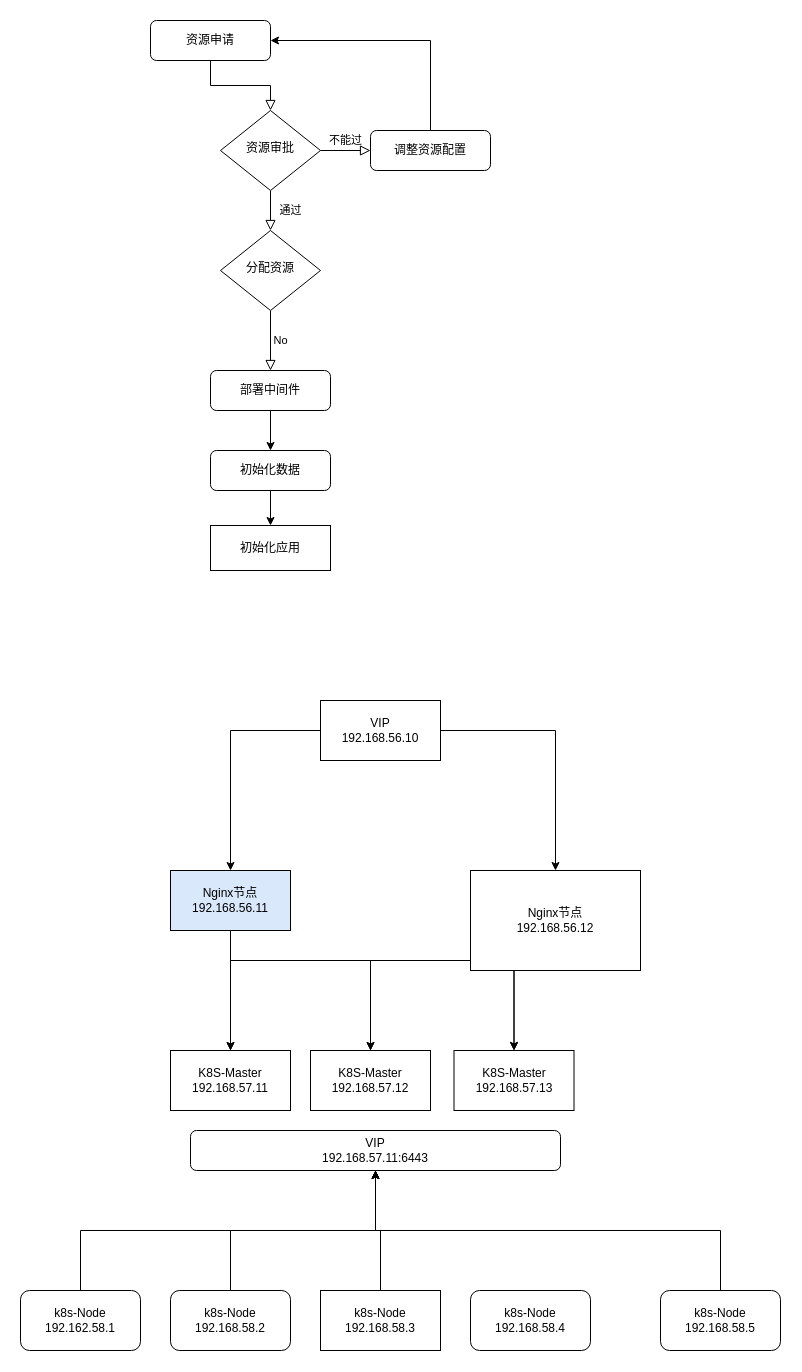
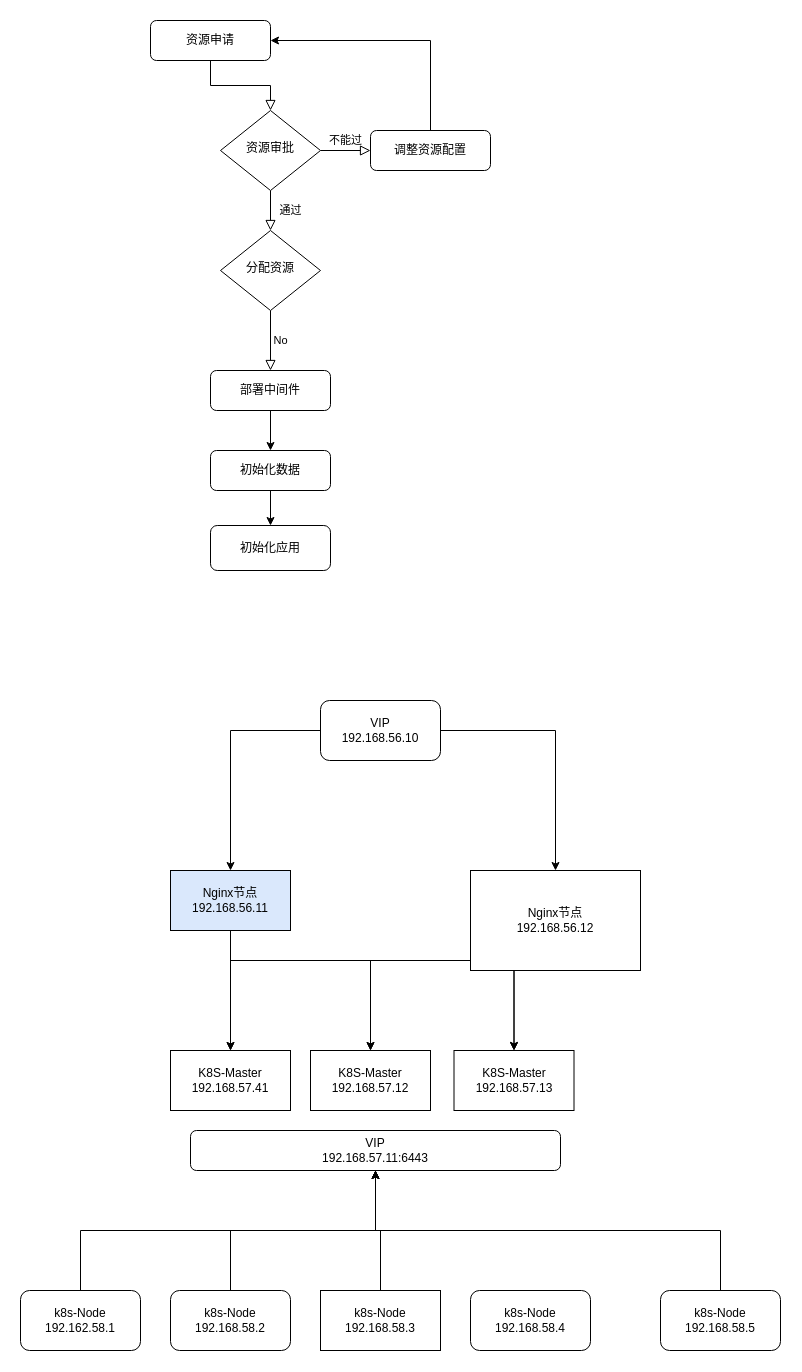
node "初始化应用": shape rectangle -> rounded rectangle
node "VIP 192.168.56.10": shape rectangle -> rounded rectangle
node "K8S-Master 192.168.57.11": label "K8S-Master 192.168.57.11" -> "K8S-Master 192.168.57.41"
